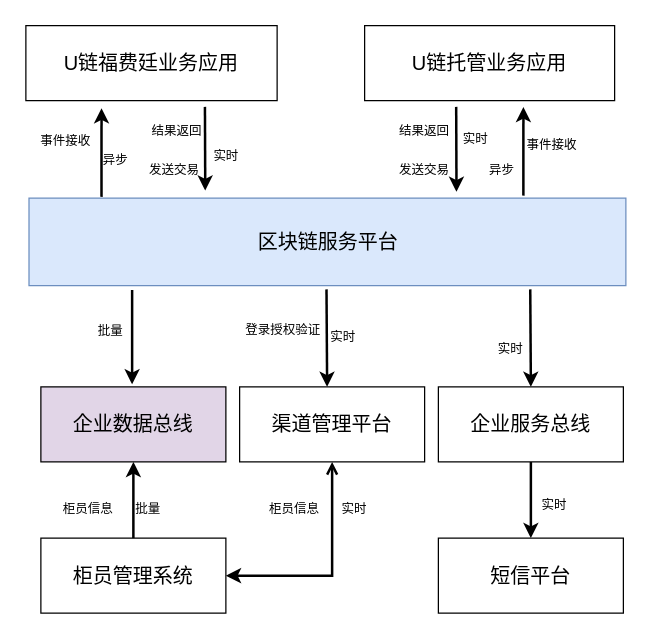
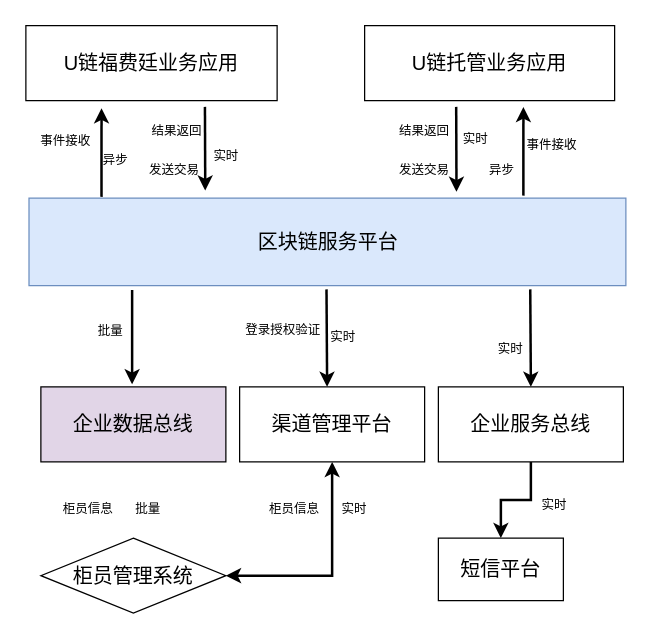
edge "渠道管理平台" -- "柜员管理系统": arrowhead open -> classic
edge "柜员管理系统" -> "企业数据总线": removed
node "柜员管理系统": shape rectangle -> diamond
node "短信平台": size 185x75 -> 125x63
